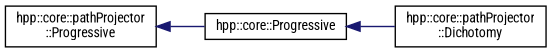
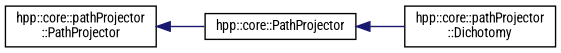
node "hpp::core::pathProjector ::Progressive": label "hpp::core::pathProjector ::Progressive" -> "hpp::core::pathProjector ::PathProjector"
node "hpp::core::Progressive": label "hpp::core::Progressive" -> "hpp::core::PathProjector"
